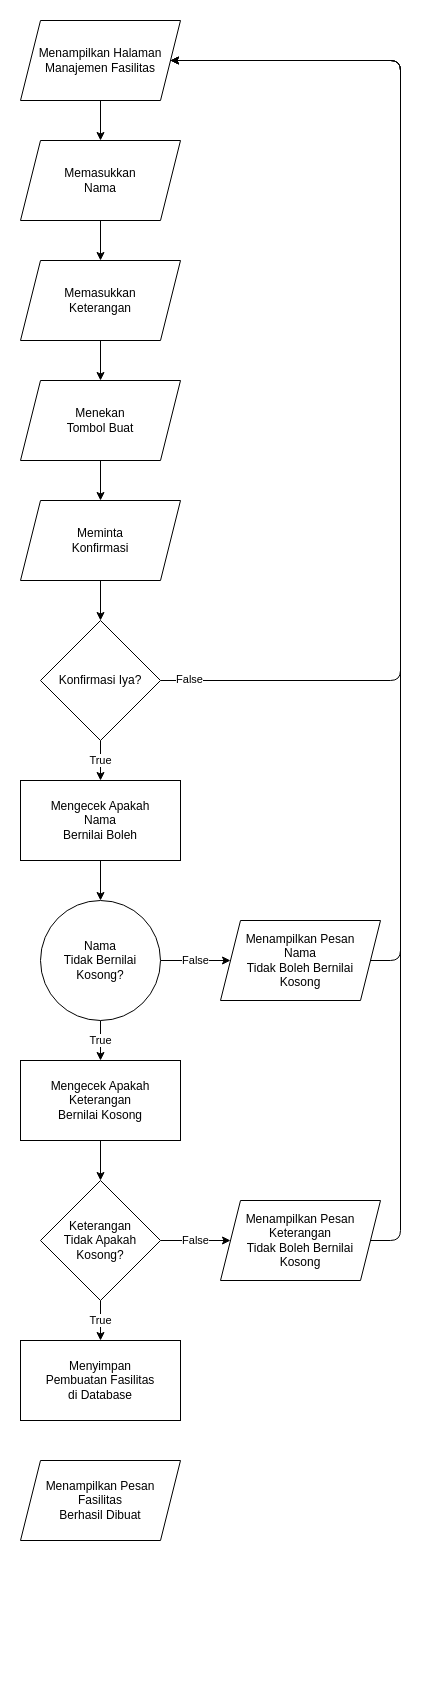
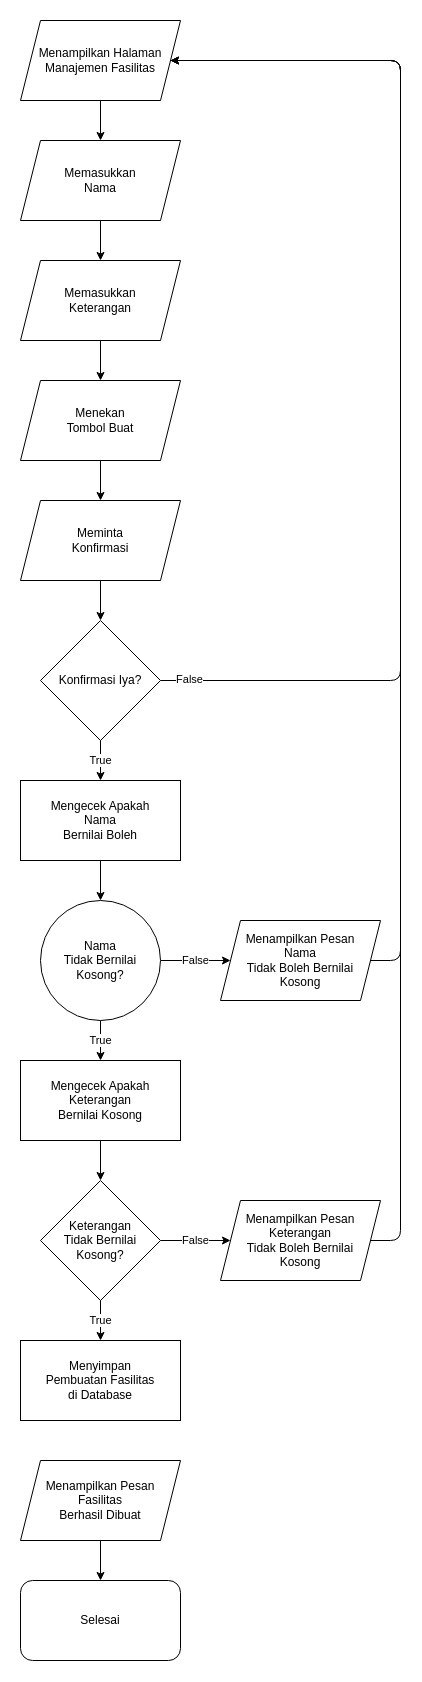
node "Keterangan Tidak Apakah Kosong?": label "Keterangan Tidak Apakah Kosong?" -> "Keterangan Tidak Bernilai Kosong?"
edge "Menampilkan Pesan Fasilitas Berhasil Dibuat" -> "Selesai": added
node "Selesai": added
